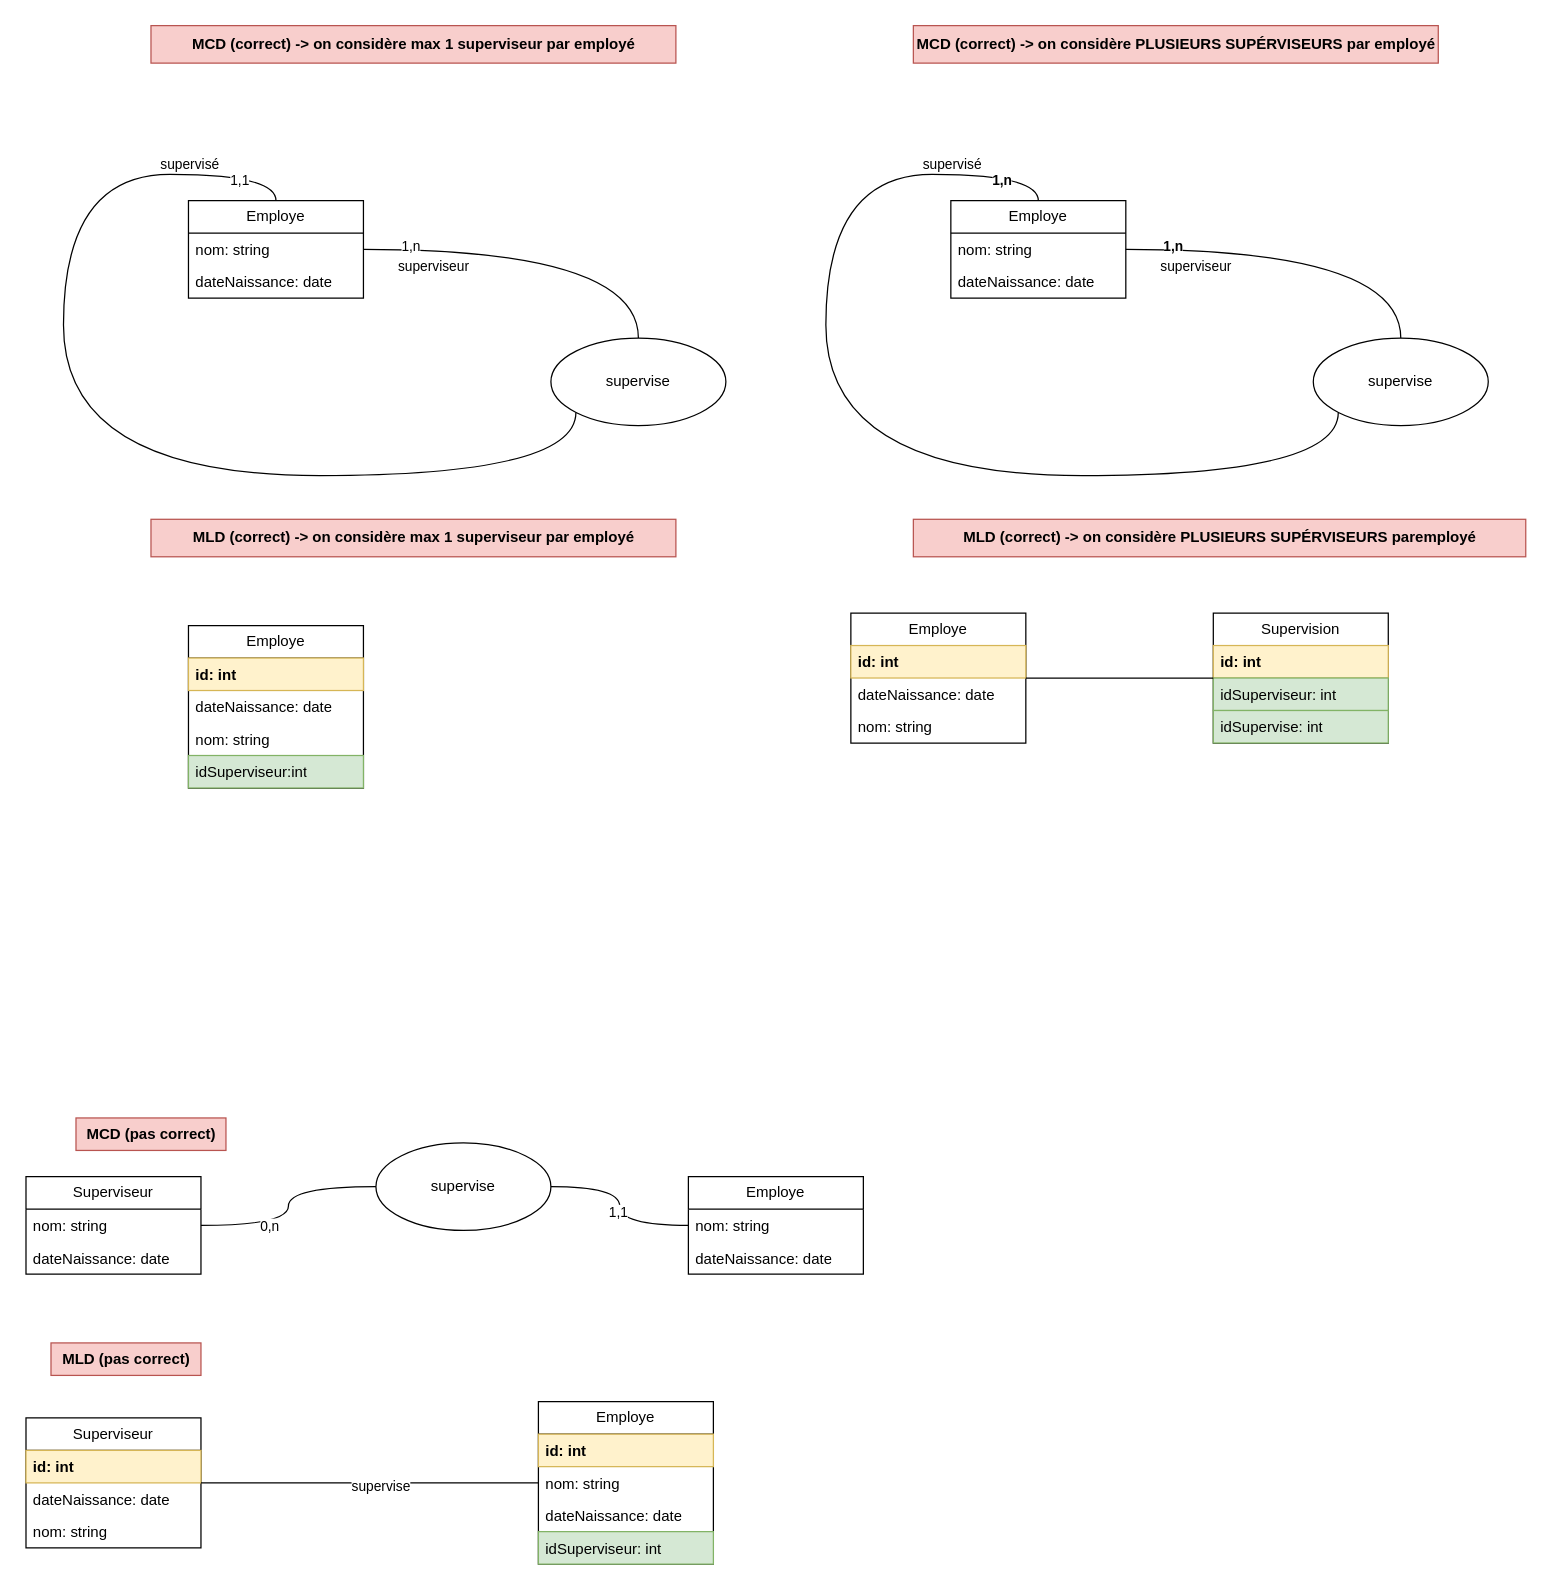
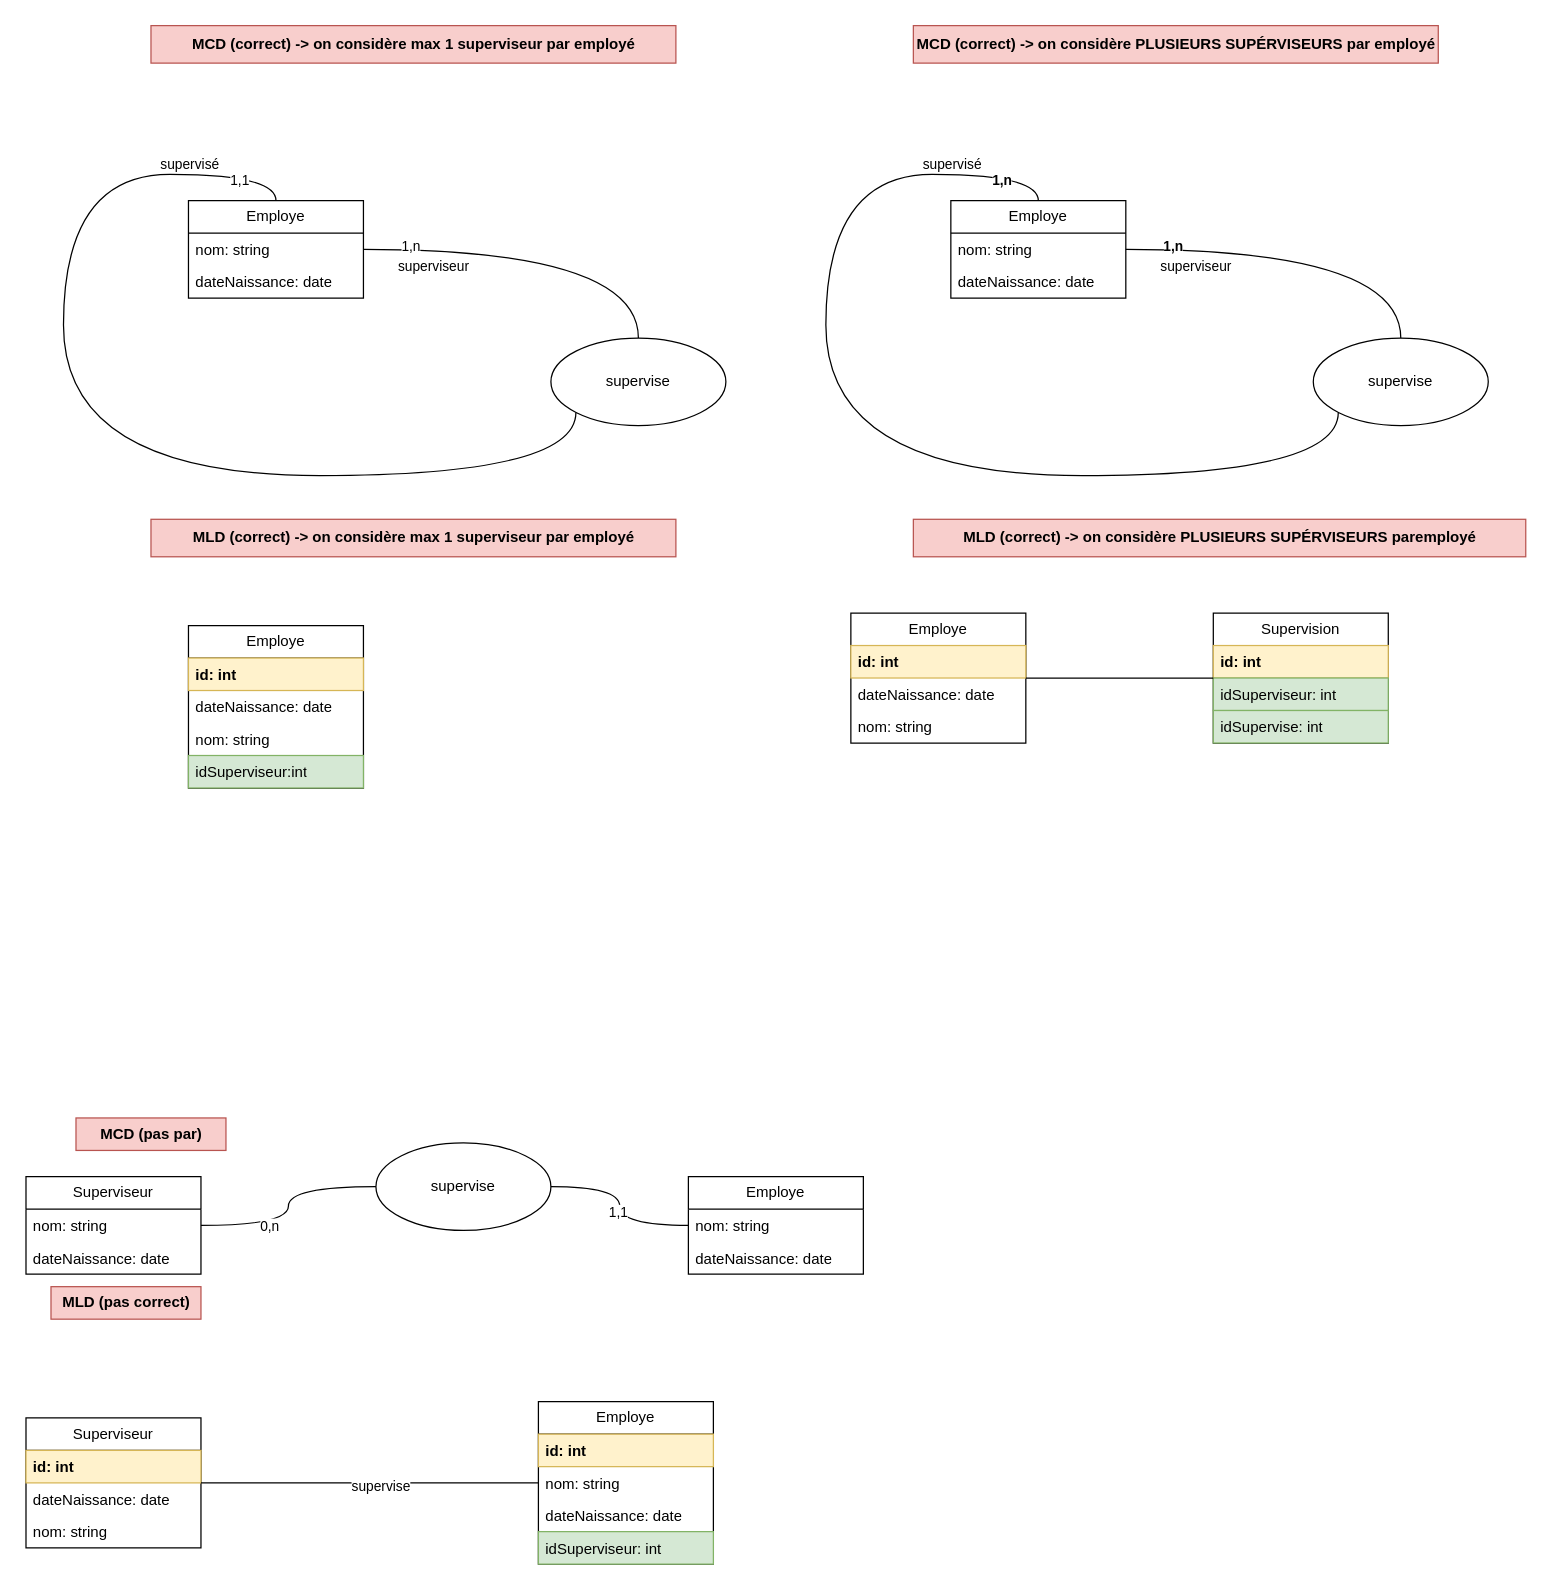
node "MCD (pas correct)": label "MCD (pas correct)" -> "MCD (pas par)"
node "MLD (pas correct)": moved (126, 1359) -> (126, 1303)
